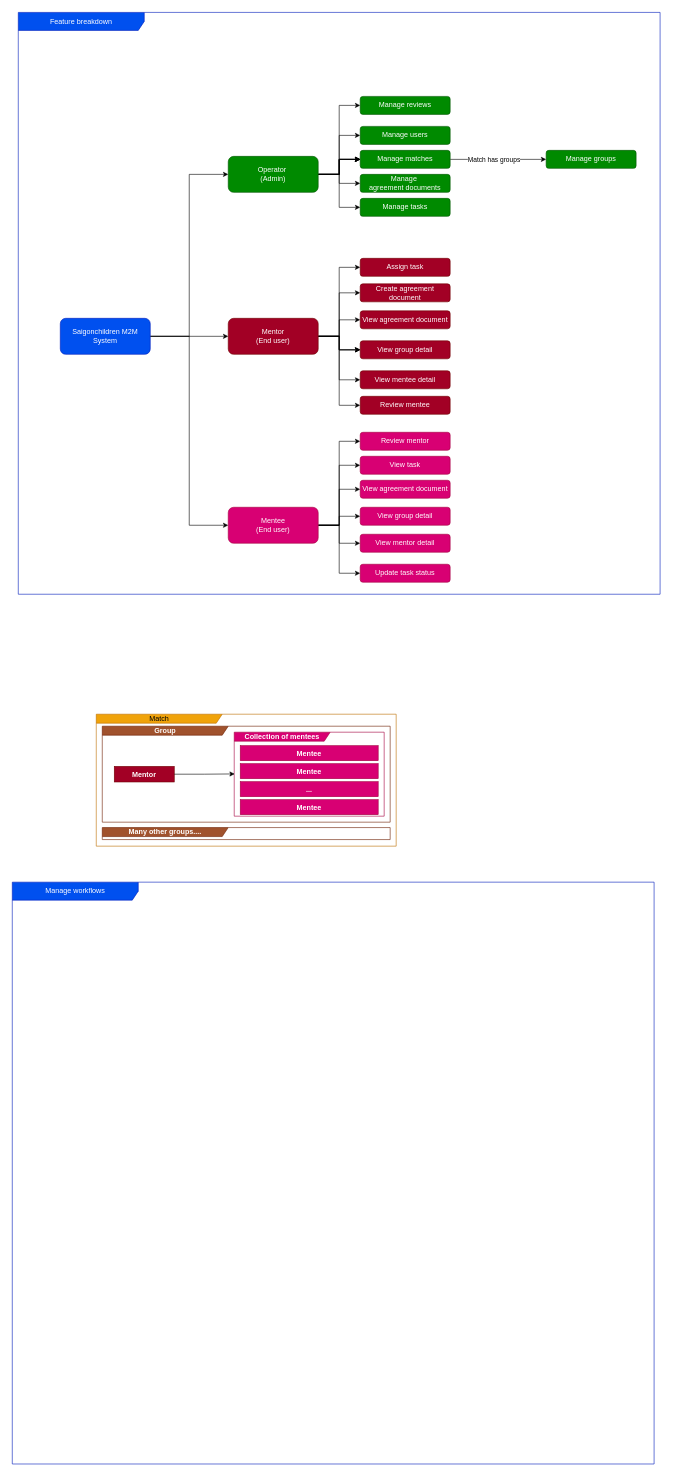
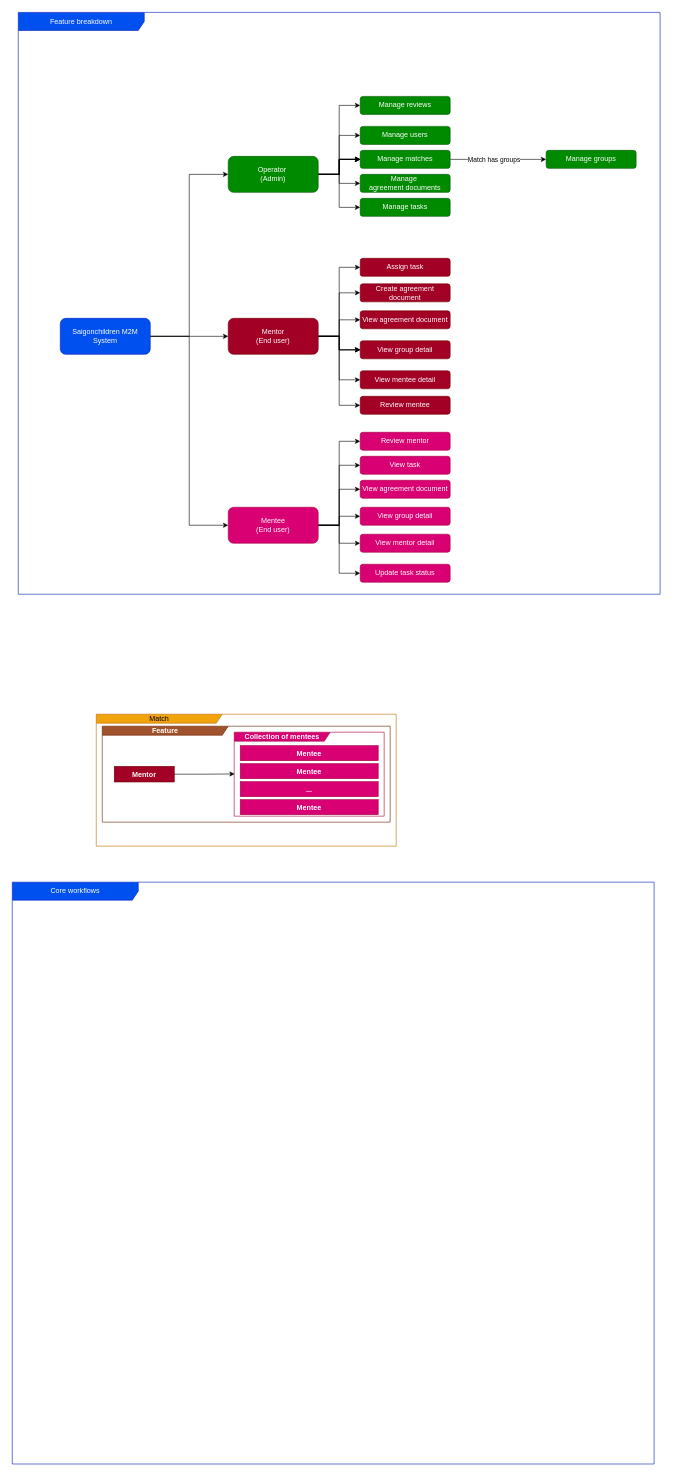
node "Group": label "Group" -> "Feature"
node "Many other groups....": removed
node "Manage workflows": label "Manage workflows" -> "Core workflows"
